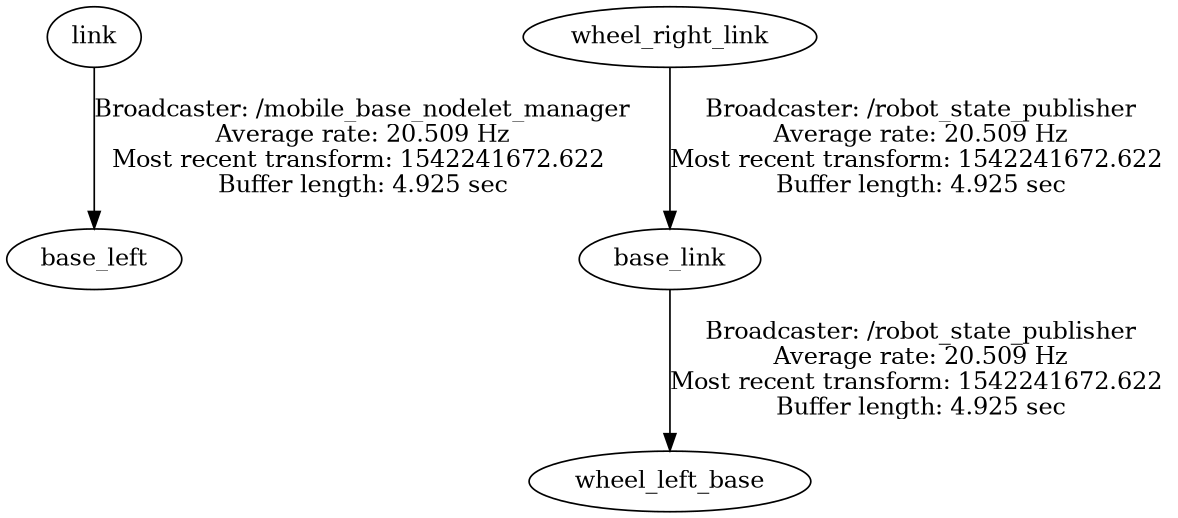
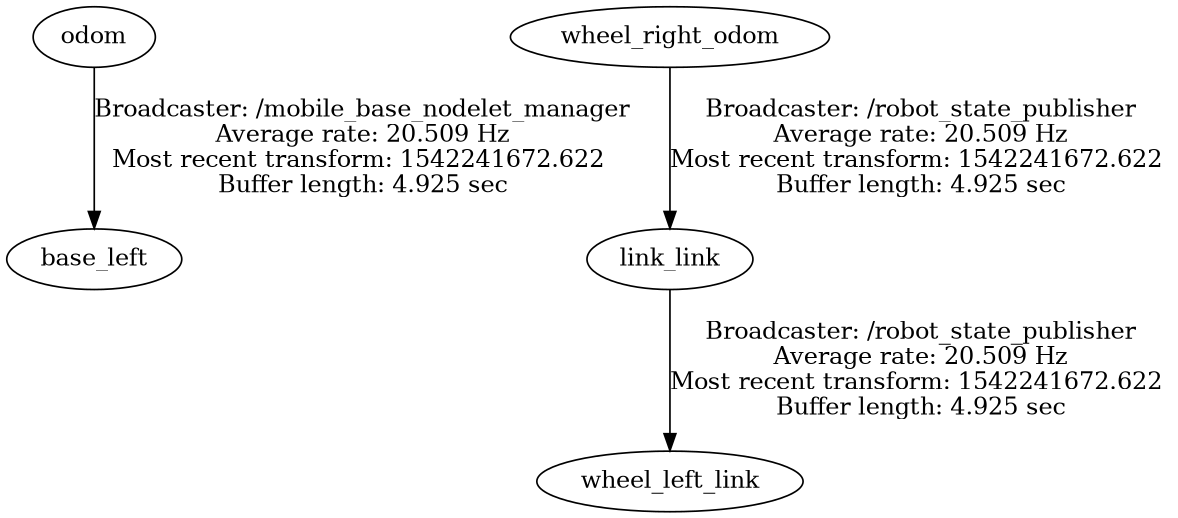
node "link": label "link" -> "odom"
node "wheel_right_link": label "wheel_right_link" -> "wheel_right_odom"
node "base_link": label "base_link" -> "link_link"
node "wheel_left_base": label "wheel_left_base" -> "wheel_left_link"
